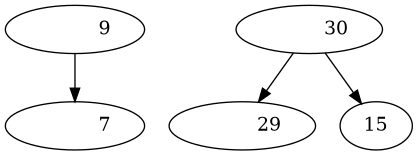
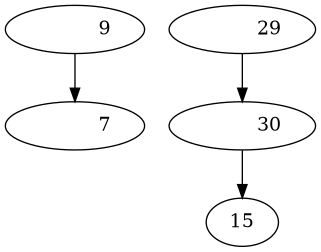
edge "30" -> "29": reversed
